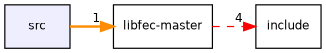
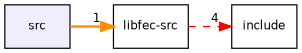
node "libfec-master": label "libfec-master" -> "libfec-src"
